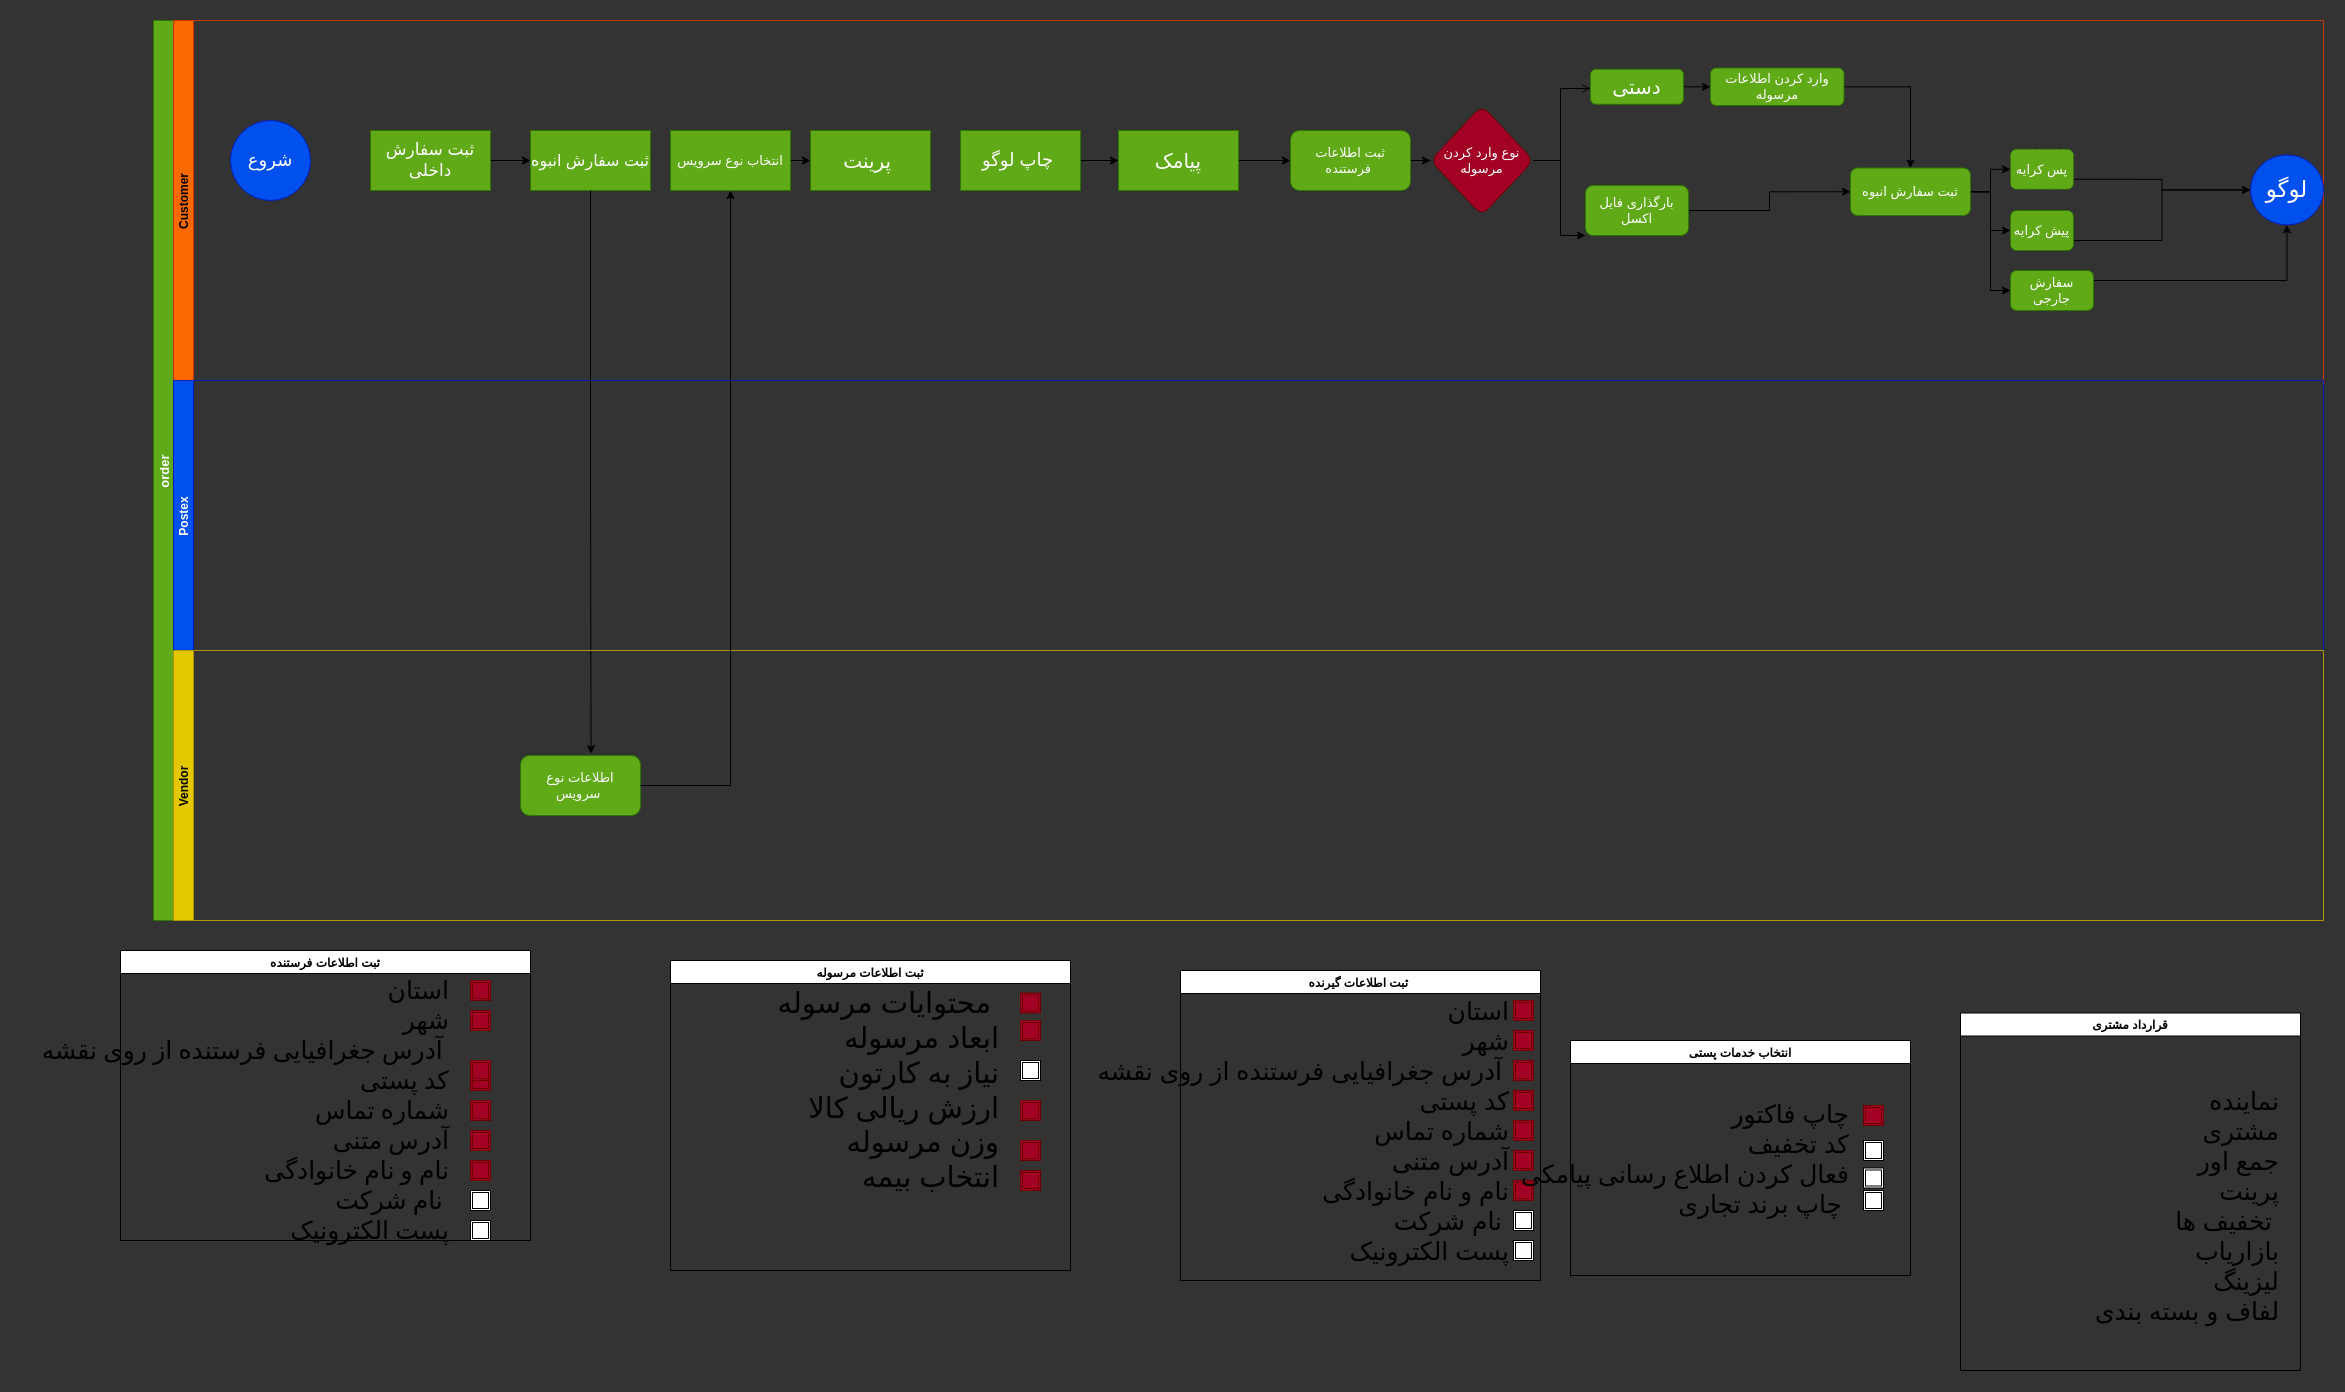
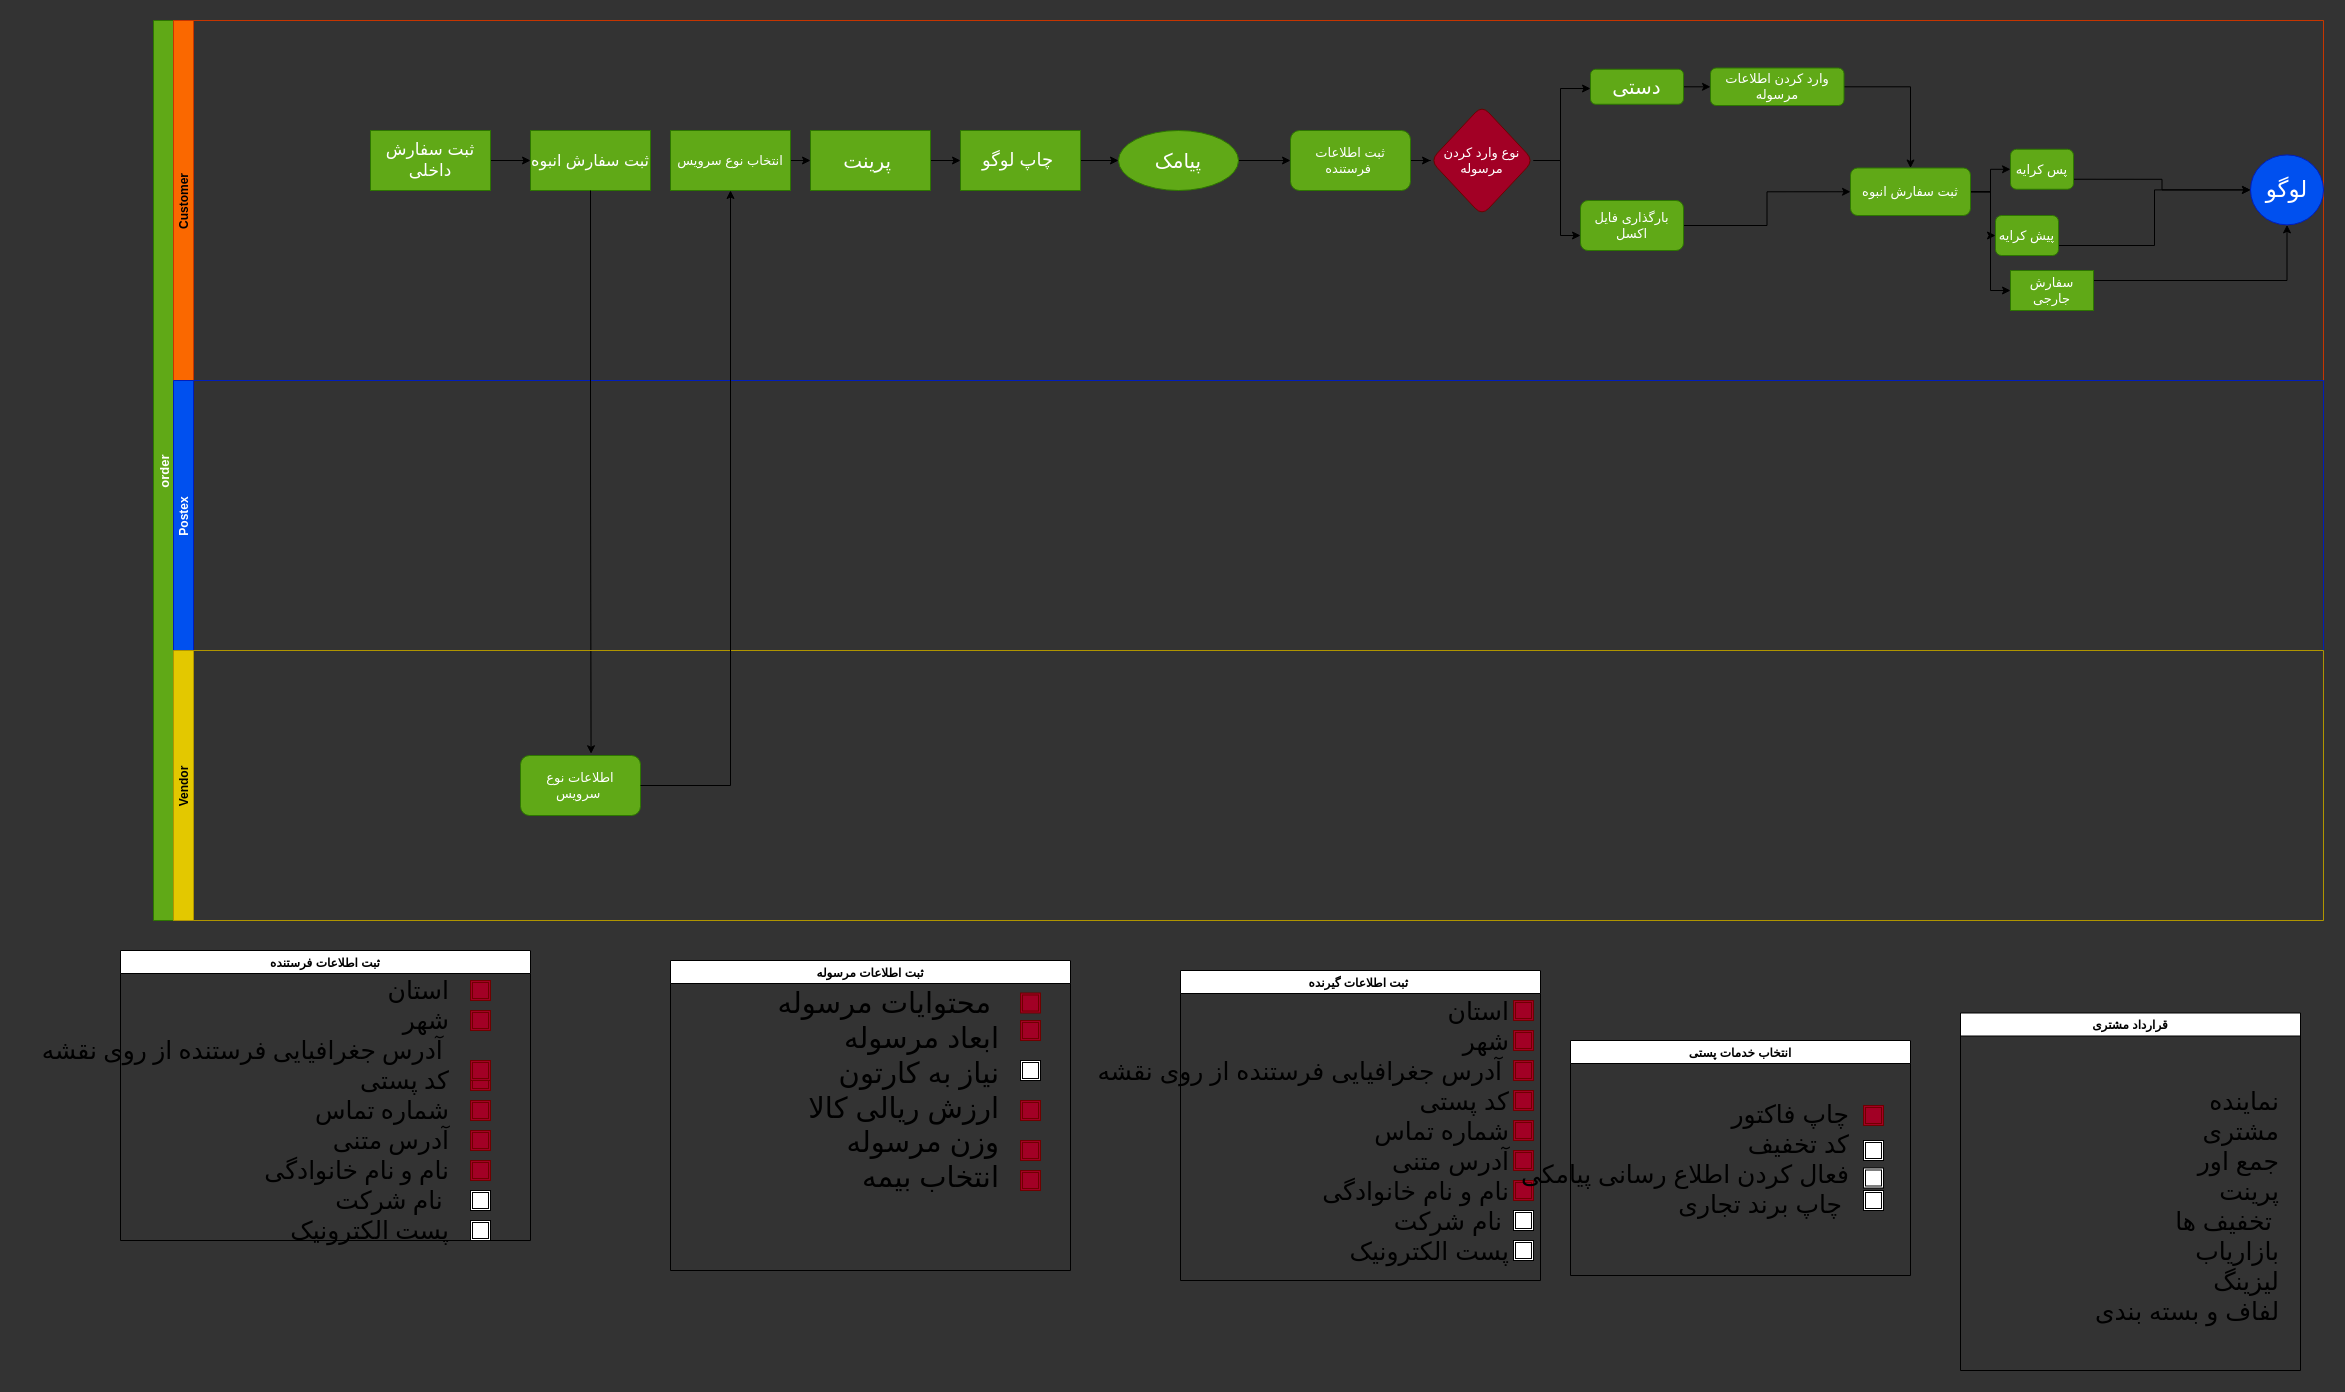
edge "نوع وارد کردن مرسوله" -> "دستی": arrowhead open -> classic
node "شروع": removed
edge "پرینت" -> "چاپ لوگو": added
node "پیامک": shape rectangle -> ellipse
node "پس کرایه": style dashed -> solid
node "بارگذاری فایل اکسل": moved (1637, 211) -> (1632, 226)
node "پیش کرایه": moved (2042, 231) -> (2027, 236)
node "سفارش جارجی": shape rounded rectangle -> rectangle
